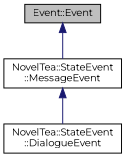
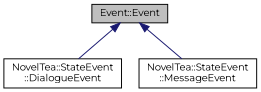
edge "NovelTea::StateEvent ::DialogueEvent" -> "NovelTea::StateEvent ::MessageEvent": now "NovelTea::StateEvent ::DialogueEvent" -> "Event::Event"
